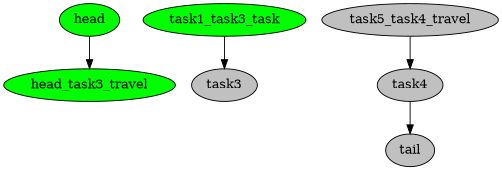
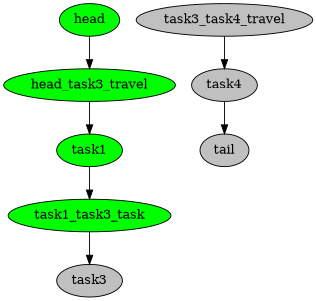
node "task5_task4_travel": label "task5_task4_travel" -> "task3_task4_travel"
node "task1": added
